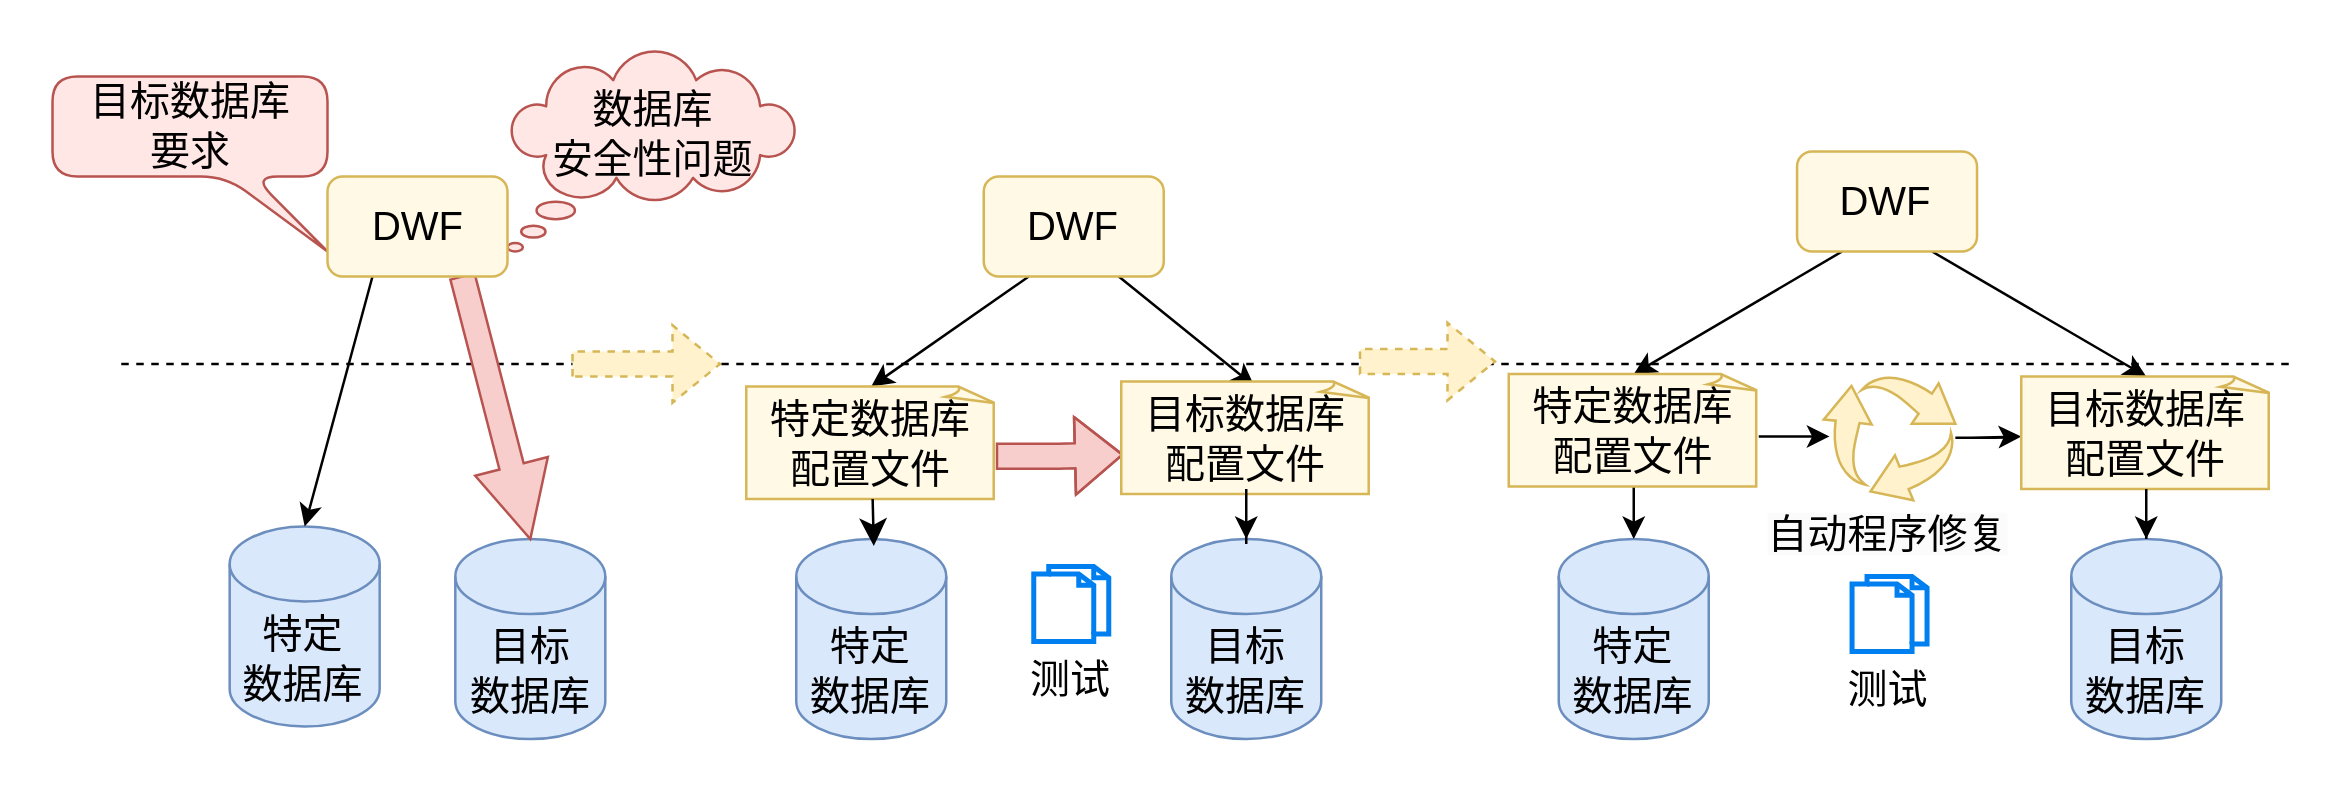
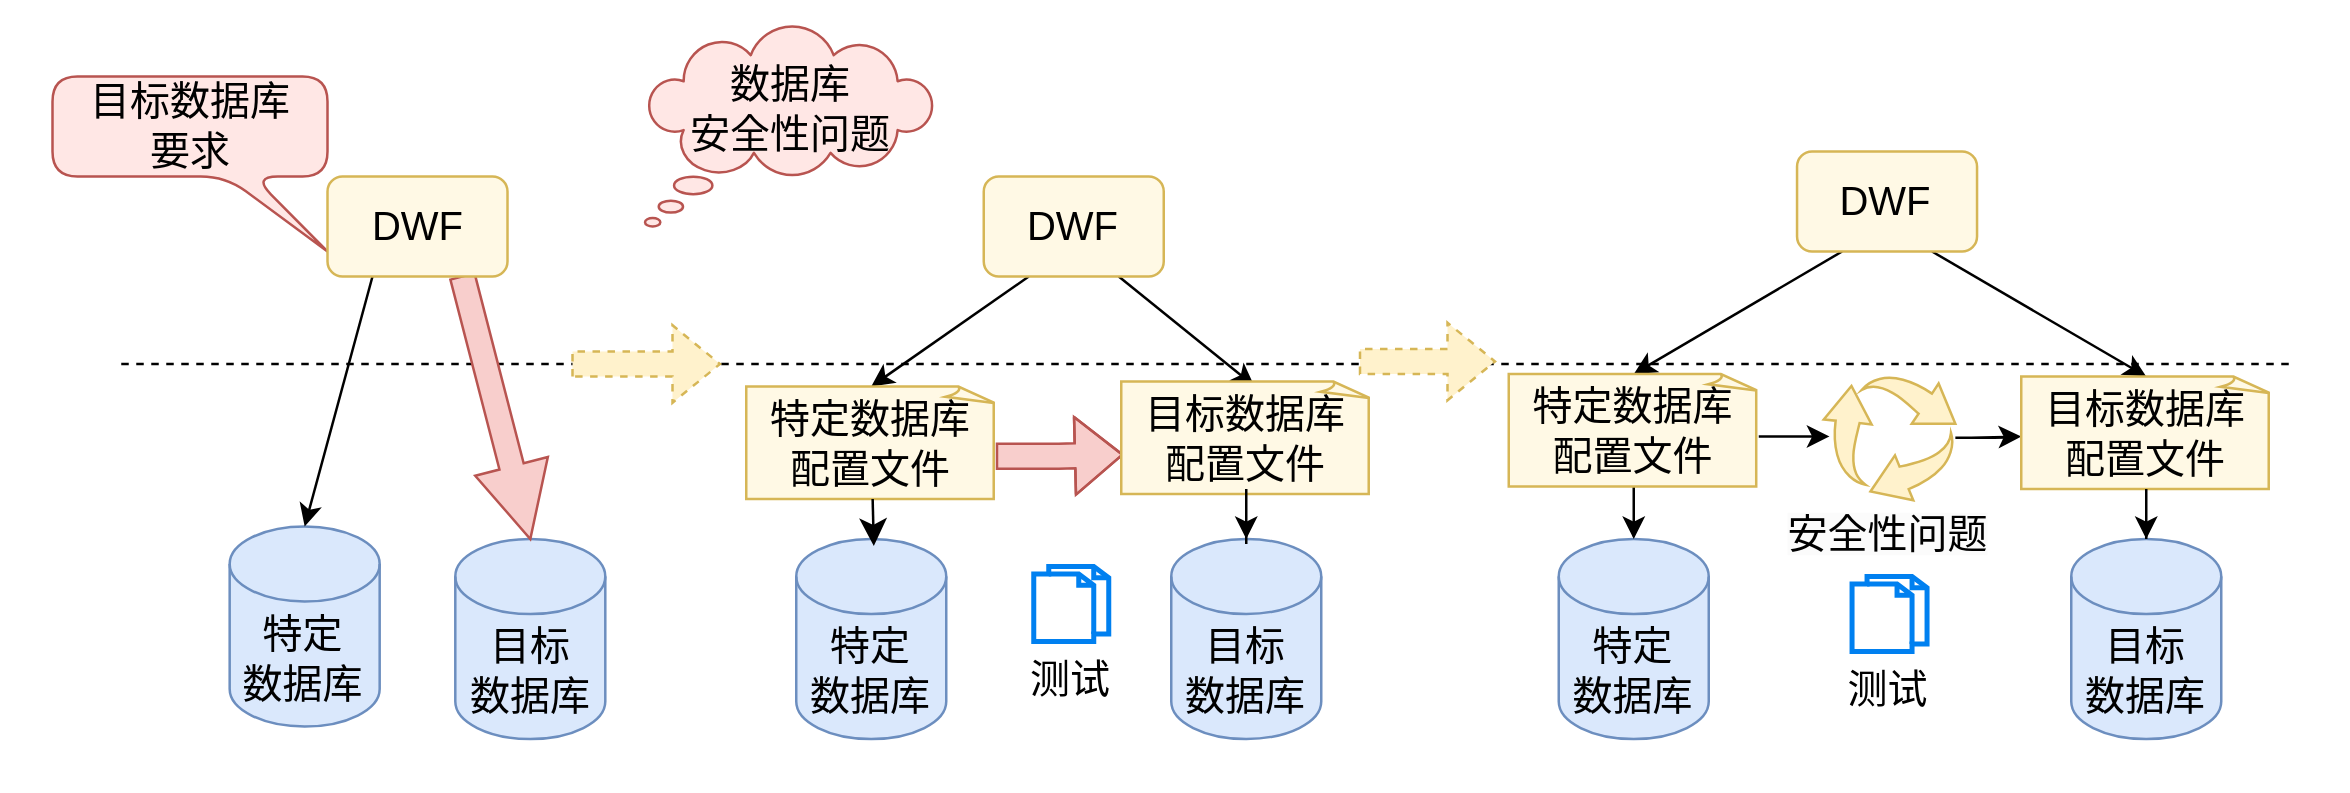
node "数据库 安全性问题": moved (652, 151) -> (789, 126)
node "自动程序修复": label "自动程序修复" -> "安全性问题"
